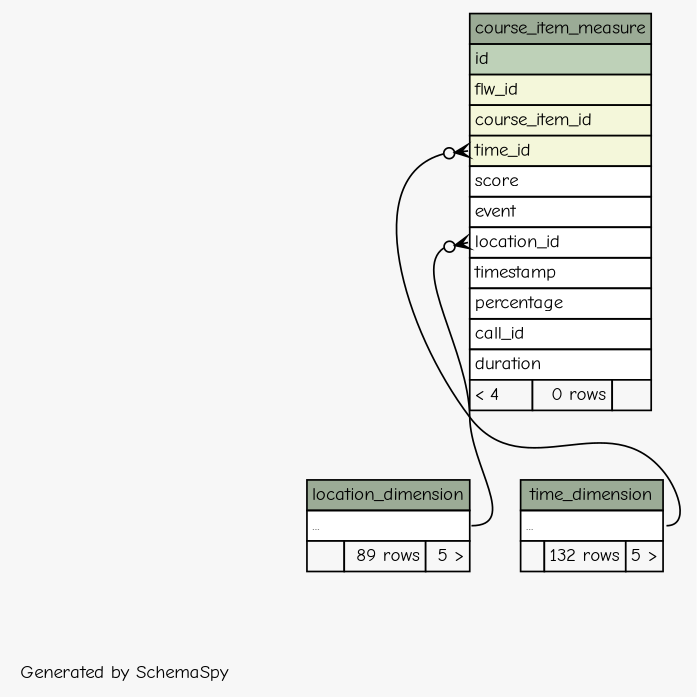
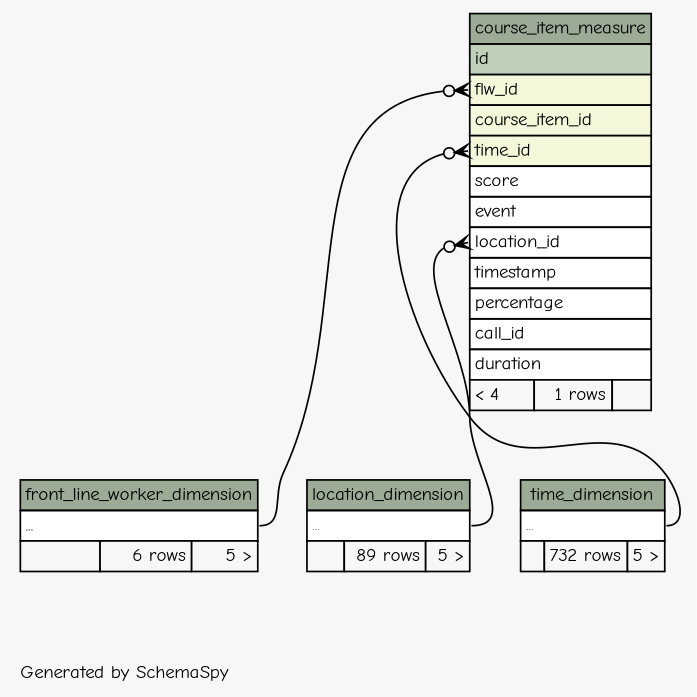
node "course_item_measure": text "0 rows" -> "1 rows"
node "front_line_worker_dimension": added
node "time_dimension": text "132 rows" -> "732 rows"
